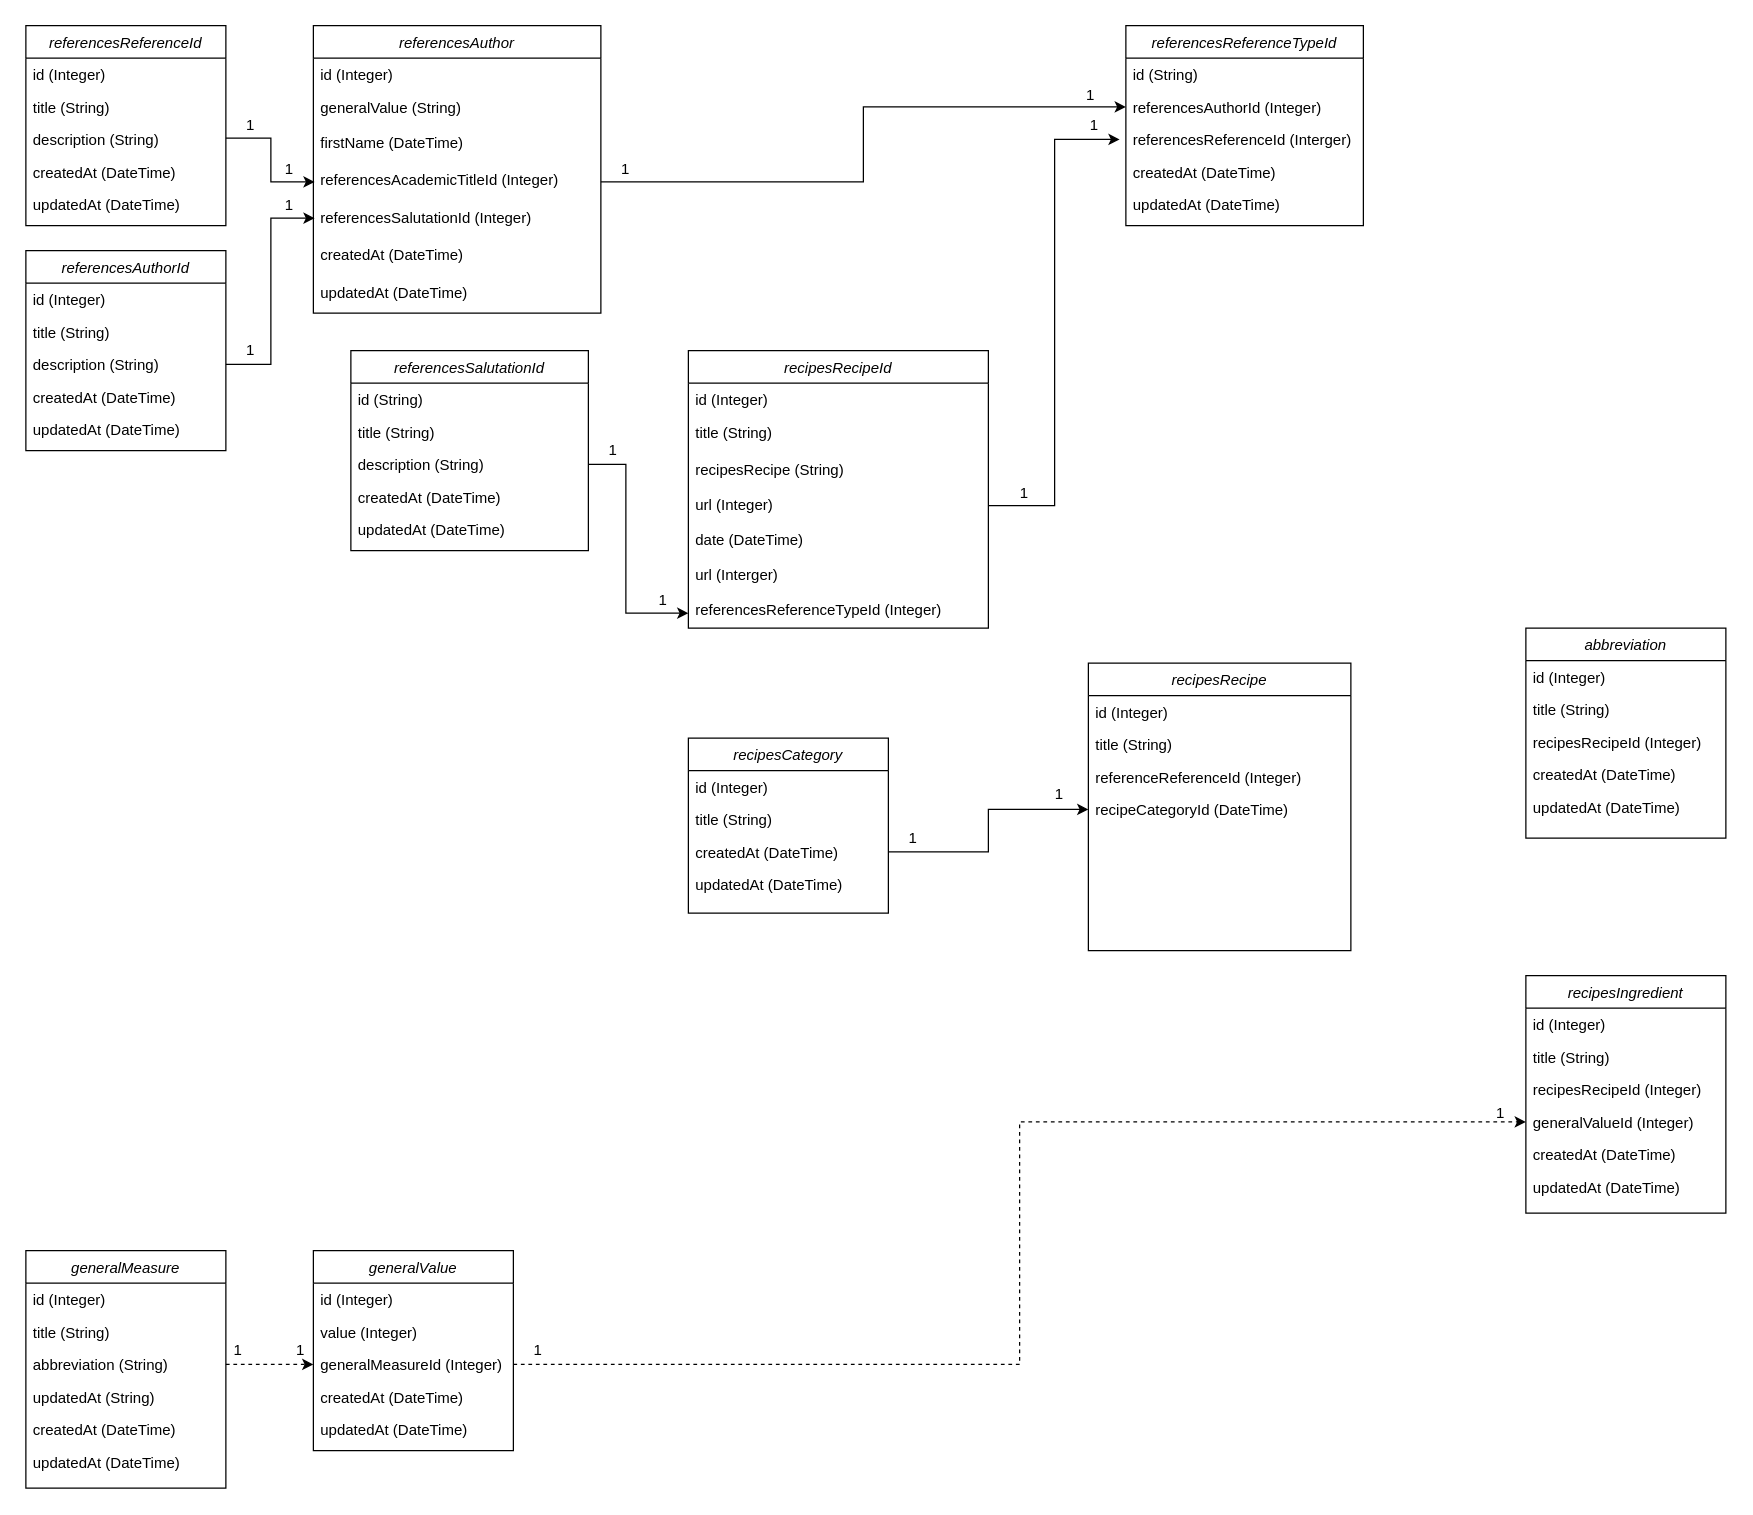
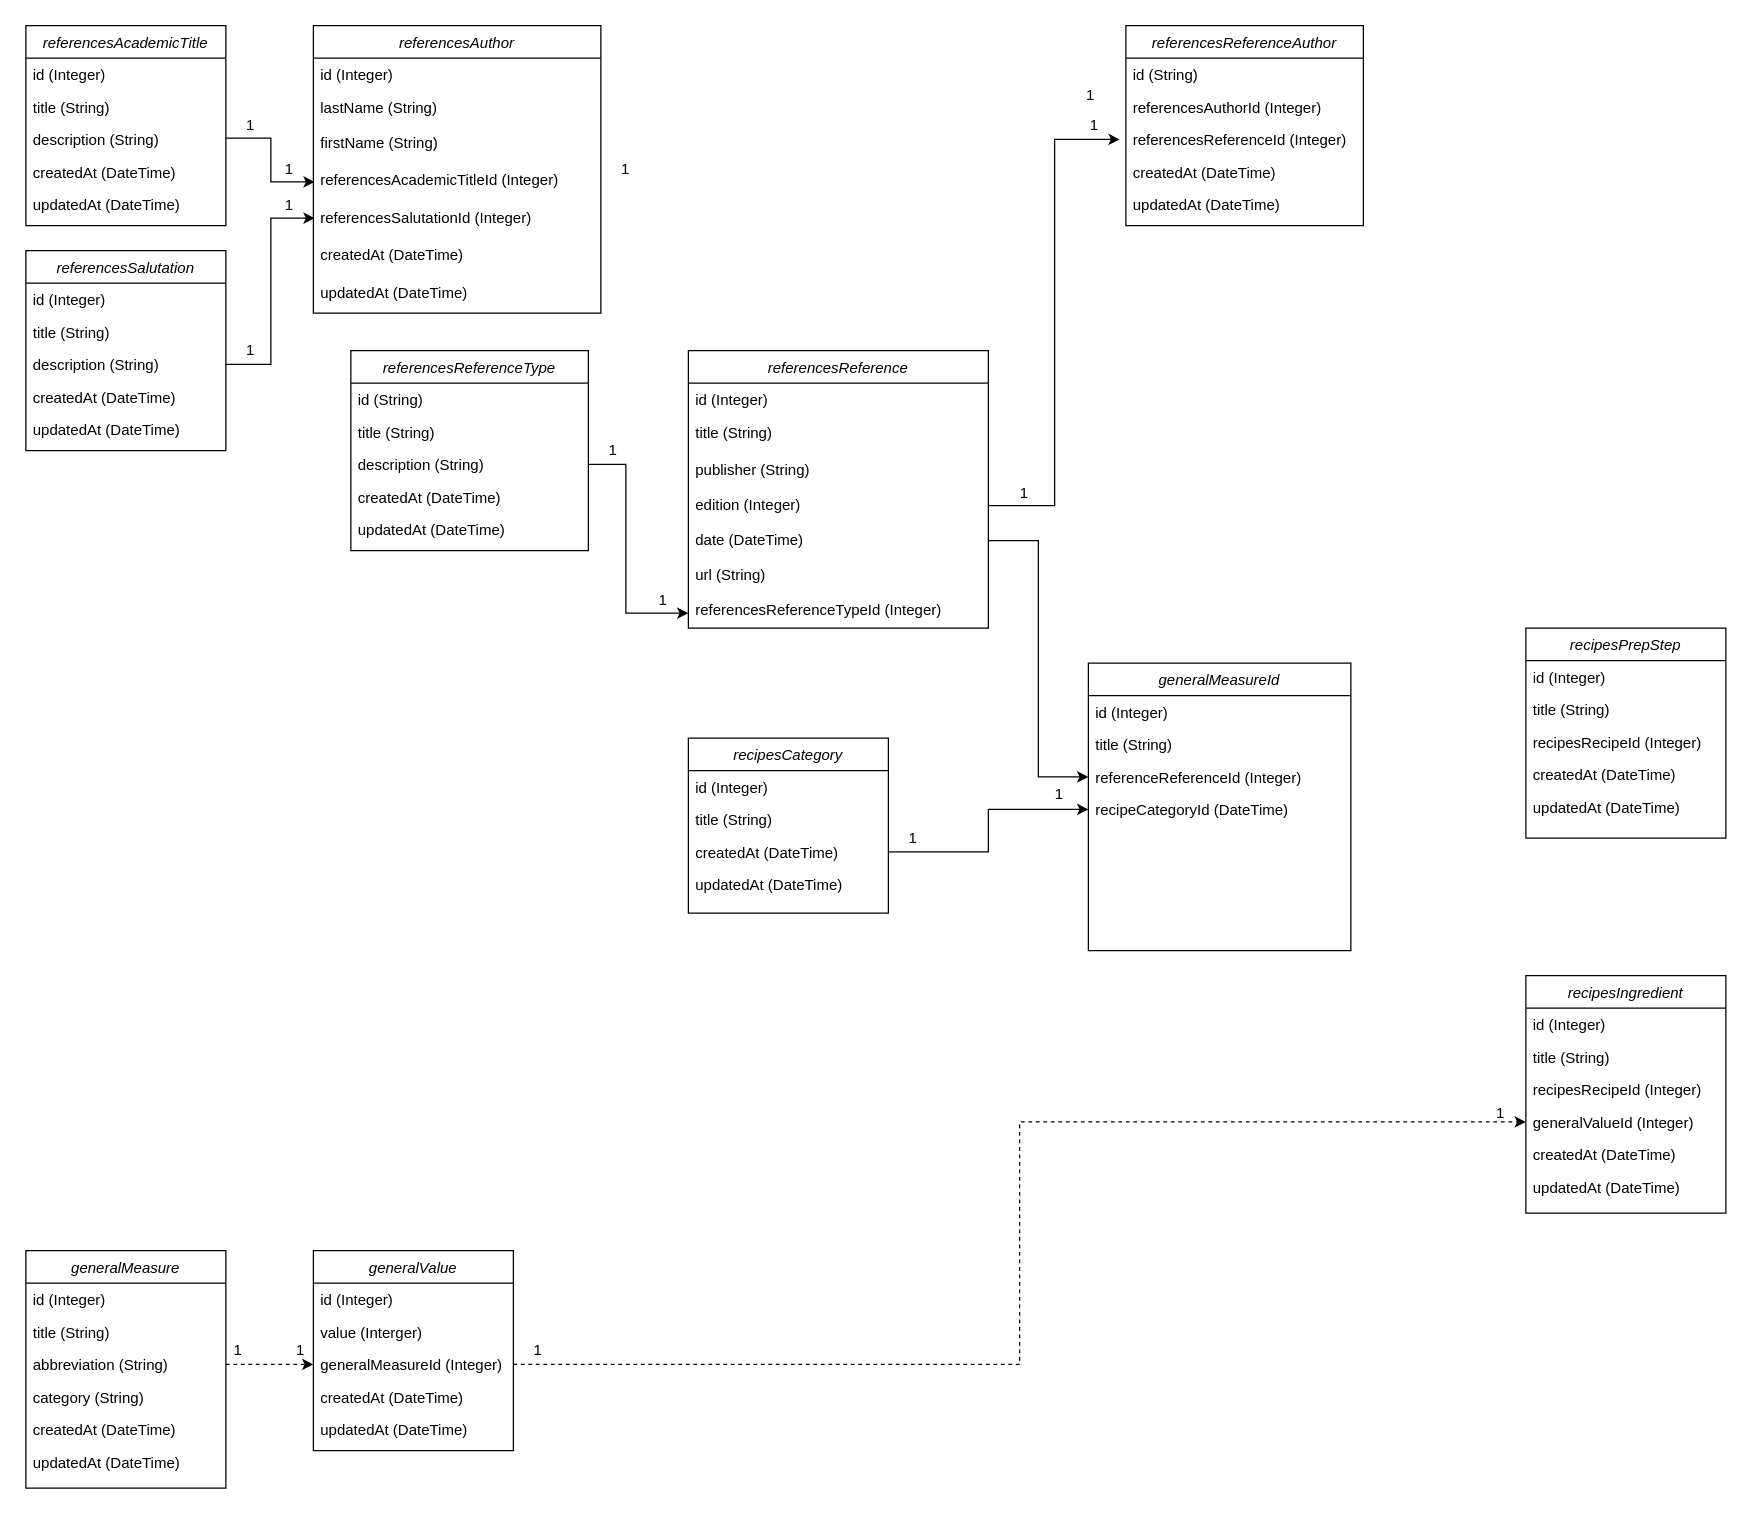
node "referencesReferenceId": label "referencesReferenceId" -> "referencesAcademicTitle"
node "referencesReferenceTypeId": label "referencesReferenceTypeId" -> "referencesReferenceAuthor"
node "generalValue (String)": label "generalValue (String)" -> "lastName (String)"
node "referencesReferenceId (Interger)": label "referencesReferenceId (Interger)" -> "referencesReferenceId (Integer)"
node "firstName (DateTime)": label "firstName (DateTime)" -> "firstName (String)"
edge "referencesAcademicTitleId (Integer)" -> "referencesAuthorId (Integer)": removed
node "referencesAuthorId": label "referencesAuthorId" -> "referencesSalutation"
node "referencesSalutationId": label "referencesSalutationId" -> "referencesReferenceType"
node "recipesRecipeId": label "recipesRecipeId" -> "referencesReference"
node "recipesRecipe (String)": label "recipesRecipe (String)" -> "publisher (String)"
node "url (Integer)": label "url (Integer)" -> "edition (Integer)"
node "url (Interger)": label "url (Interger)" -> "url (String)"
node "abbreviation": label "abbreviation" -> "recipesPrepStep"
edge "date (DateTime)" -> "referenceReferenceId (Integer)": added
node "recipesRecipe": label "recipesRecipe" -> "generalMeasureId"
node "value (Integer)": label "value (Integer)" -> "value (Interger)"
node "updatedAt (String)": label "updatedAt (String)" -> "category (String)"
